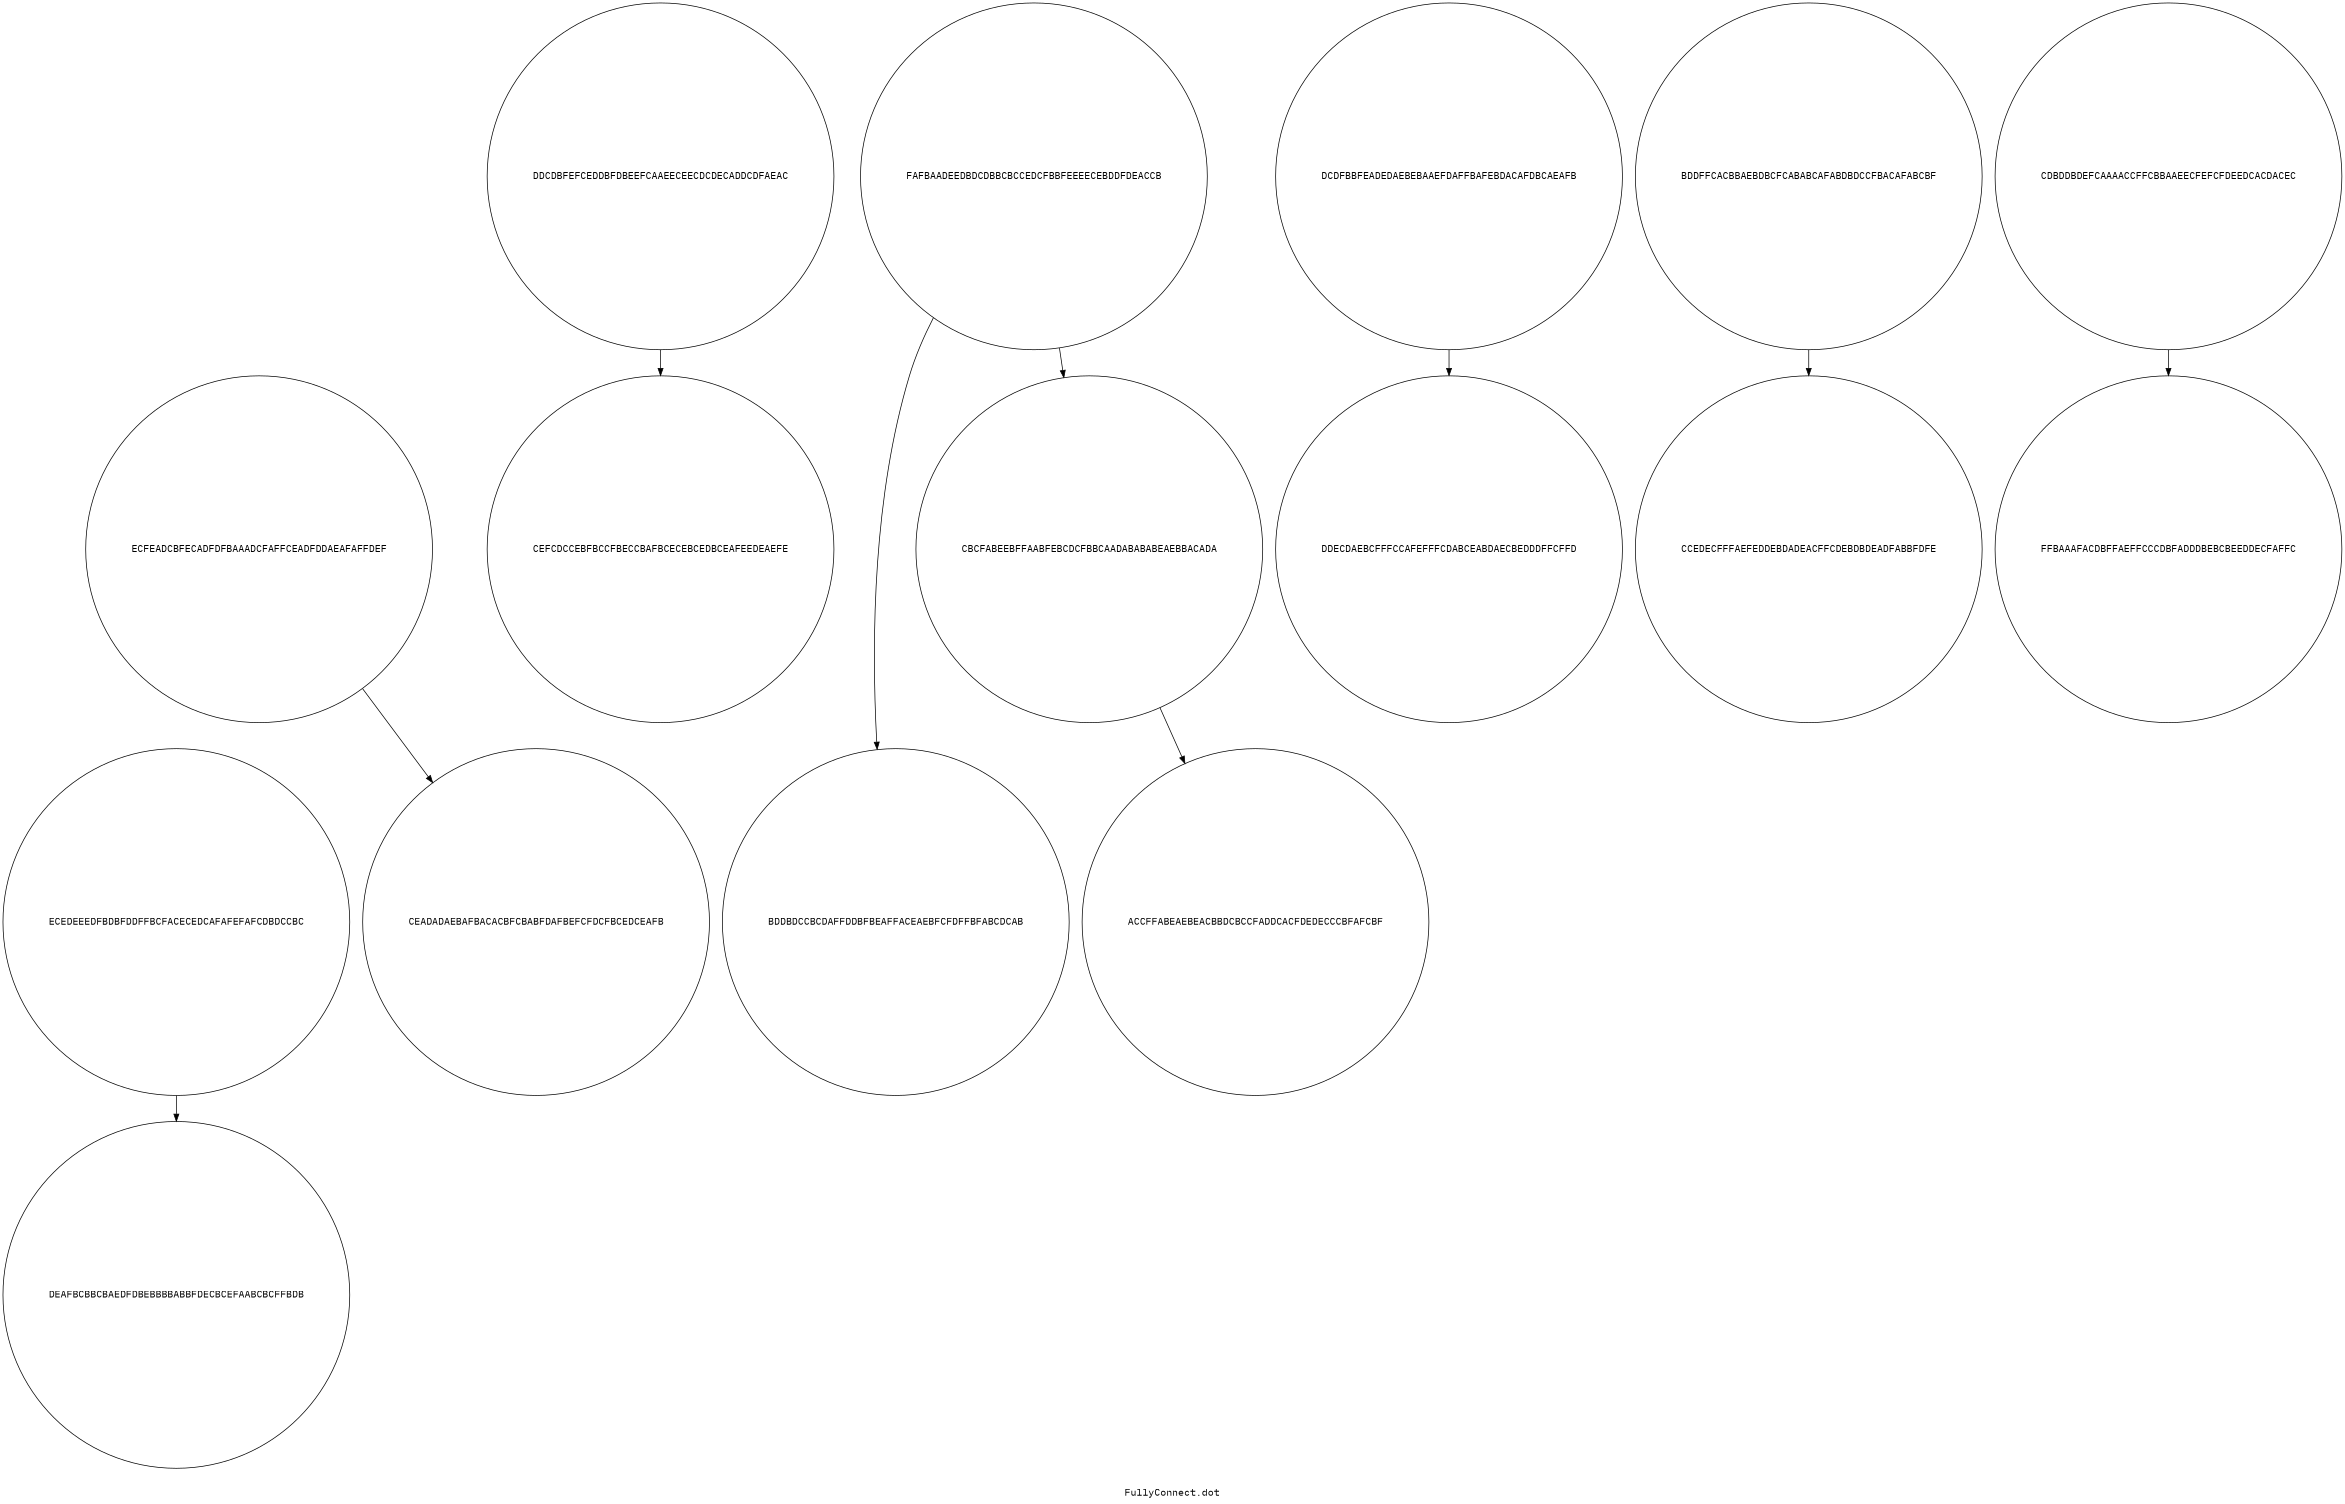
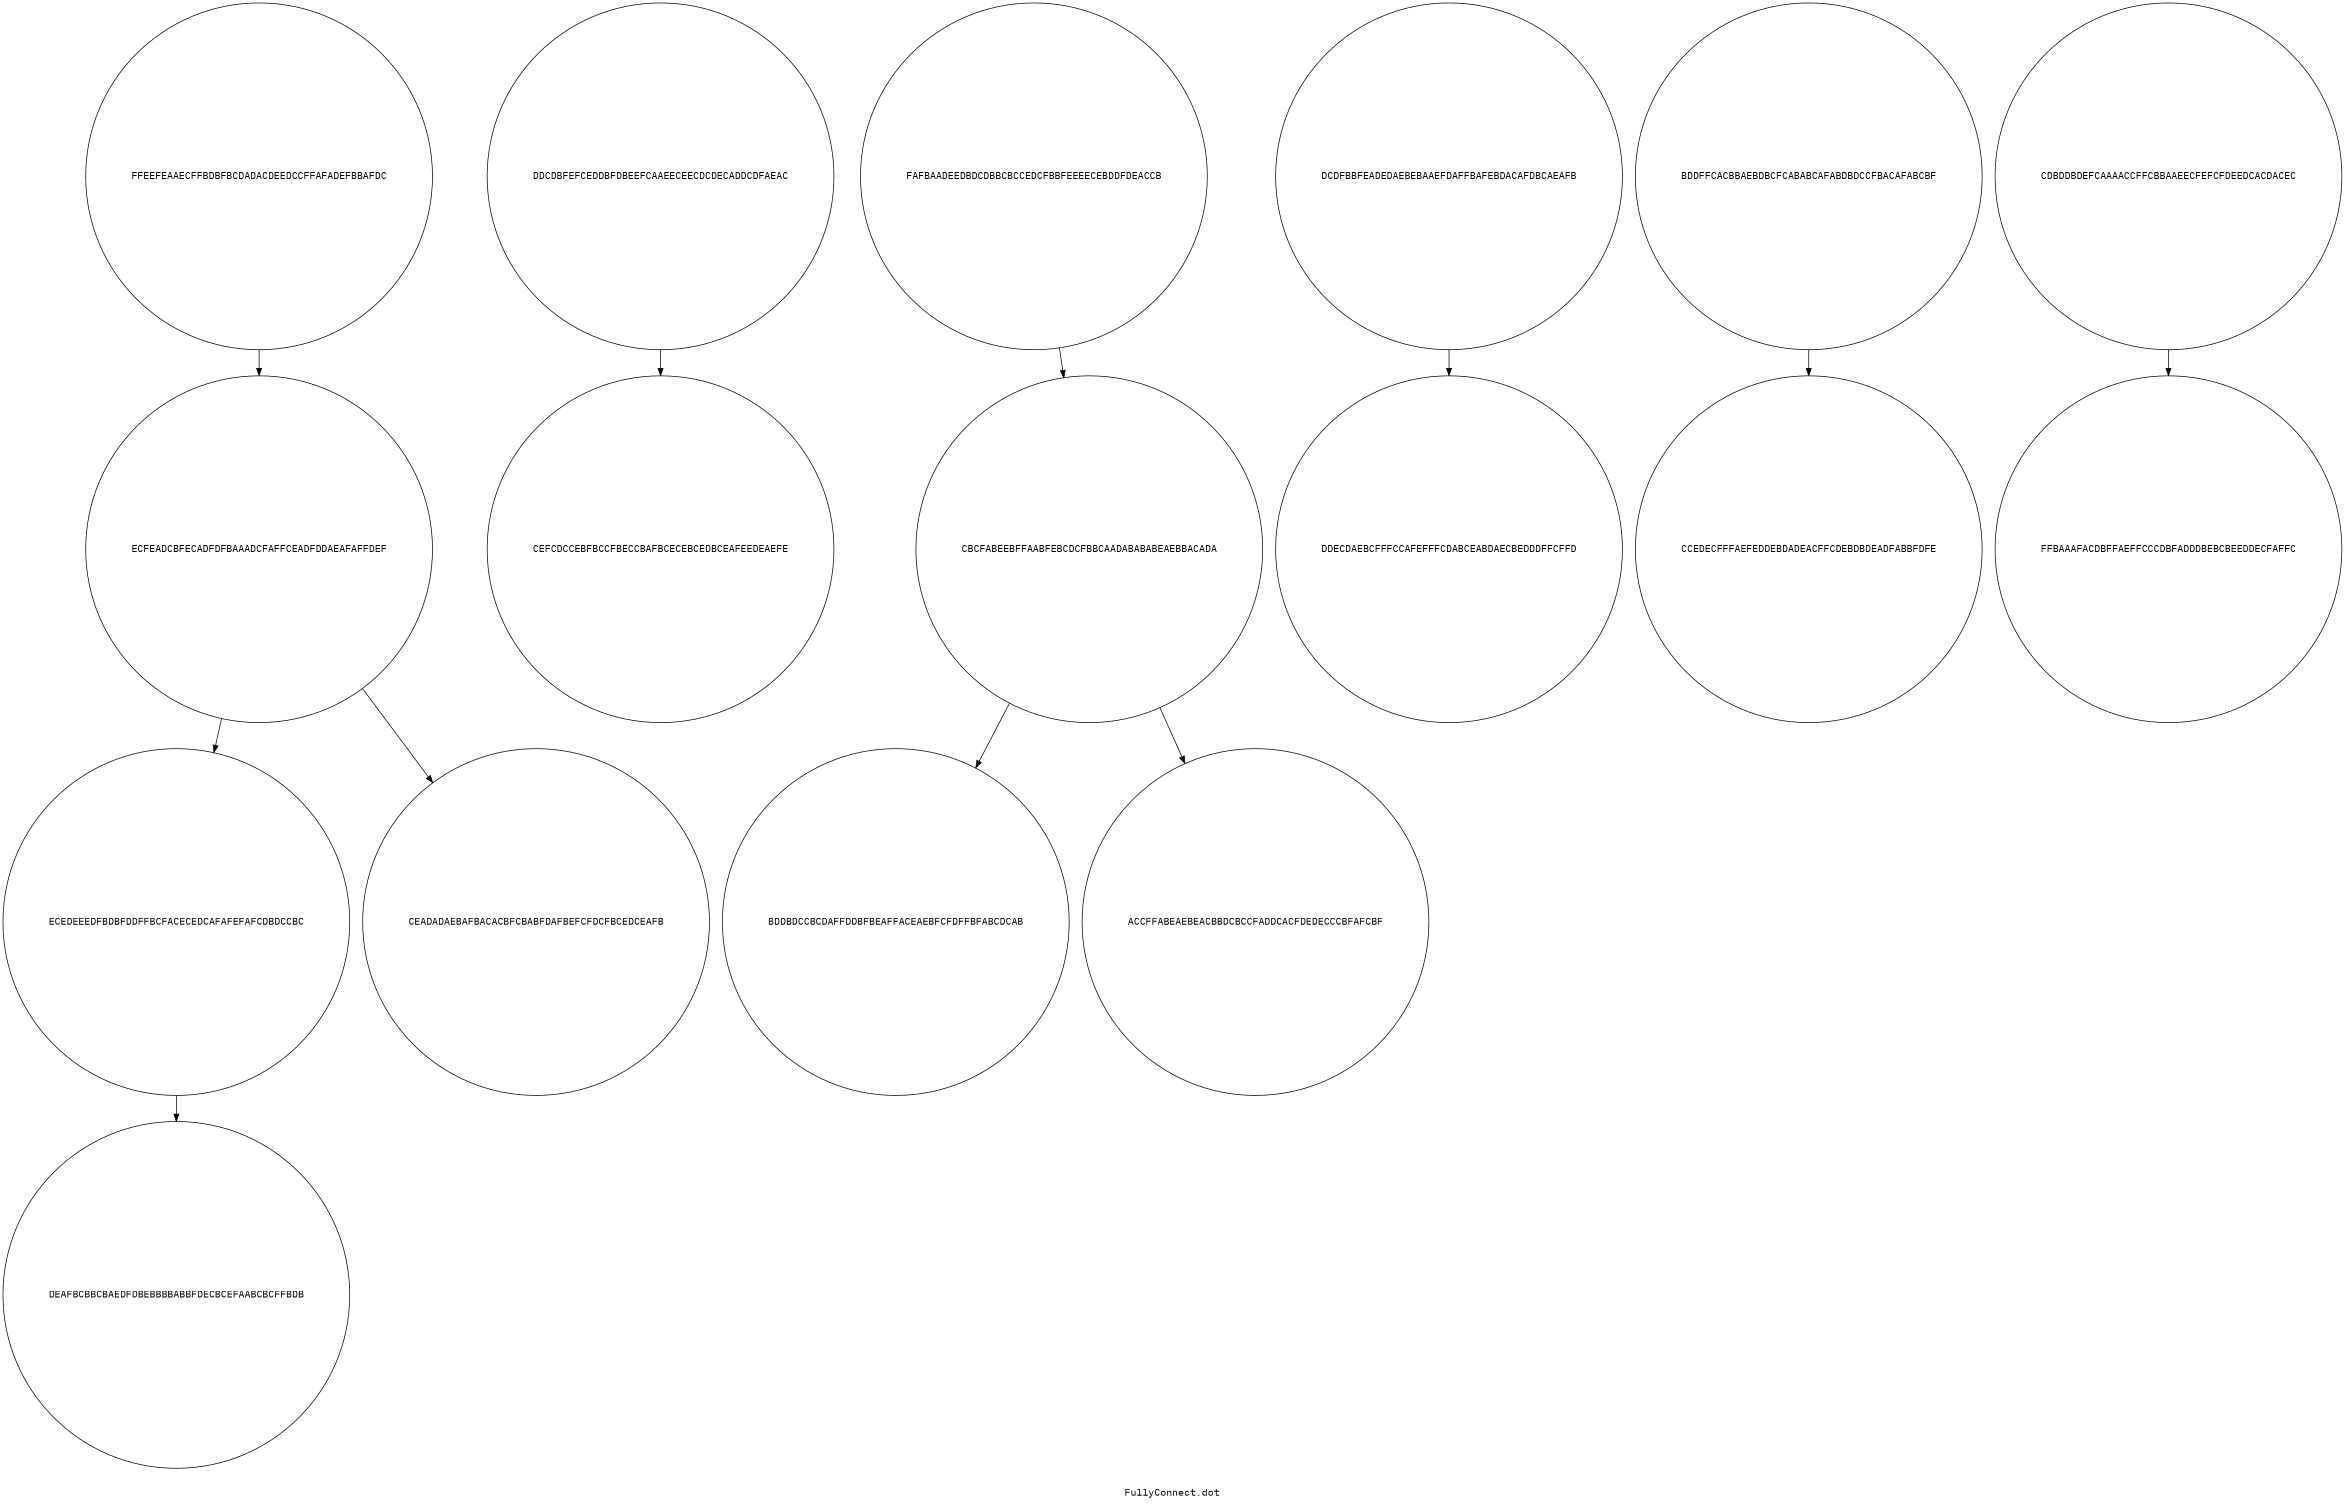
node "FFEEFEAAECFFBDBFBCDADACDEEDCCFFAFADEFBBAFDC": added
edge "FAFBAADEEDBDCDBBCBCCEDCFBBFEEEECEBDDFDEACCB" -> "BDDBDCCBCDAFFDDBFBEAFFACEAEBFCFDFFBFABCDCAB": now "CBCFABEEBFFAABFEBCDCFBBCAADABABABEAEBBACADA" -> "BDDBDCCBCDAFFDDBFBEAFFACEAEBFCFDFFBFABCDCAB"
edge "ECFEADCBFECADFDFBAAADCFAFFCEADFDDAEAFAFFDEF" -> "ECEDEEEDFBDBFDDFFBCFACECEDCAFAFEFAFCDBDCCBC": added
